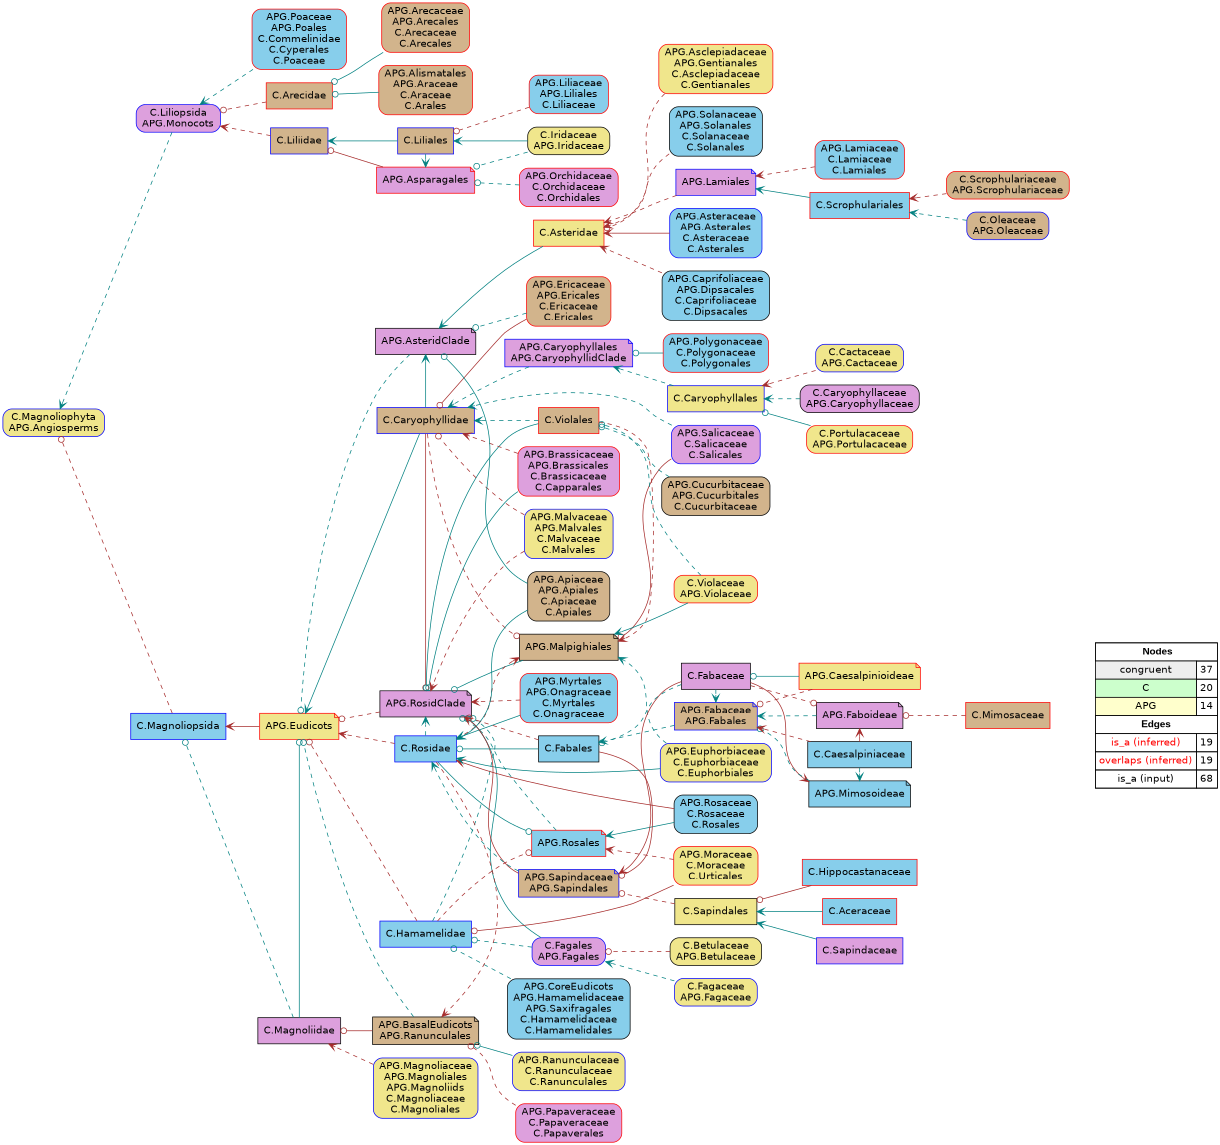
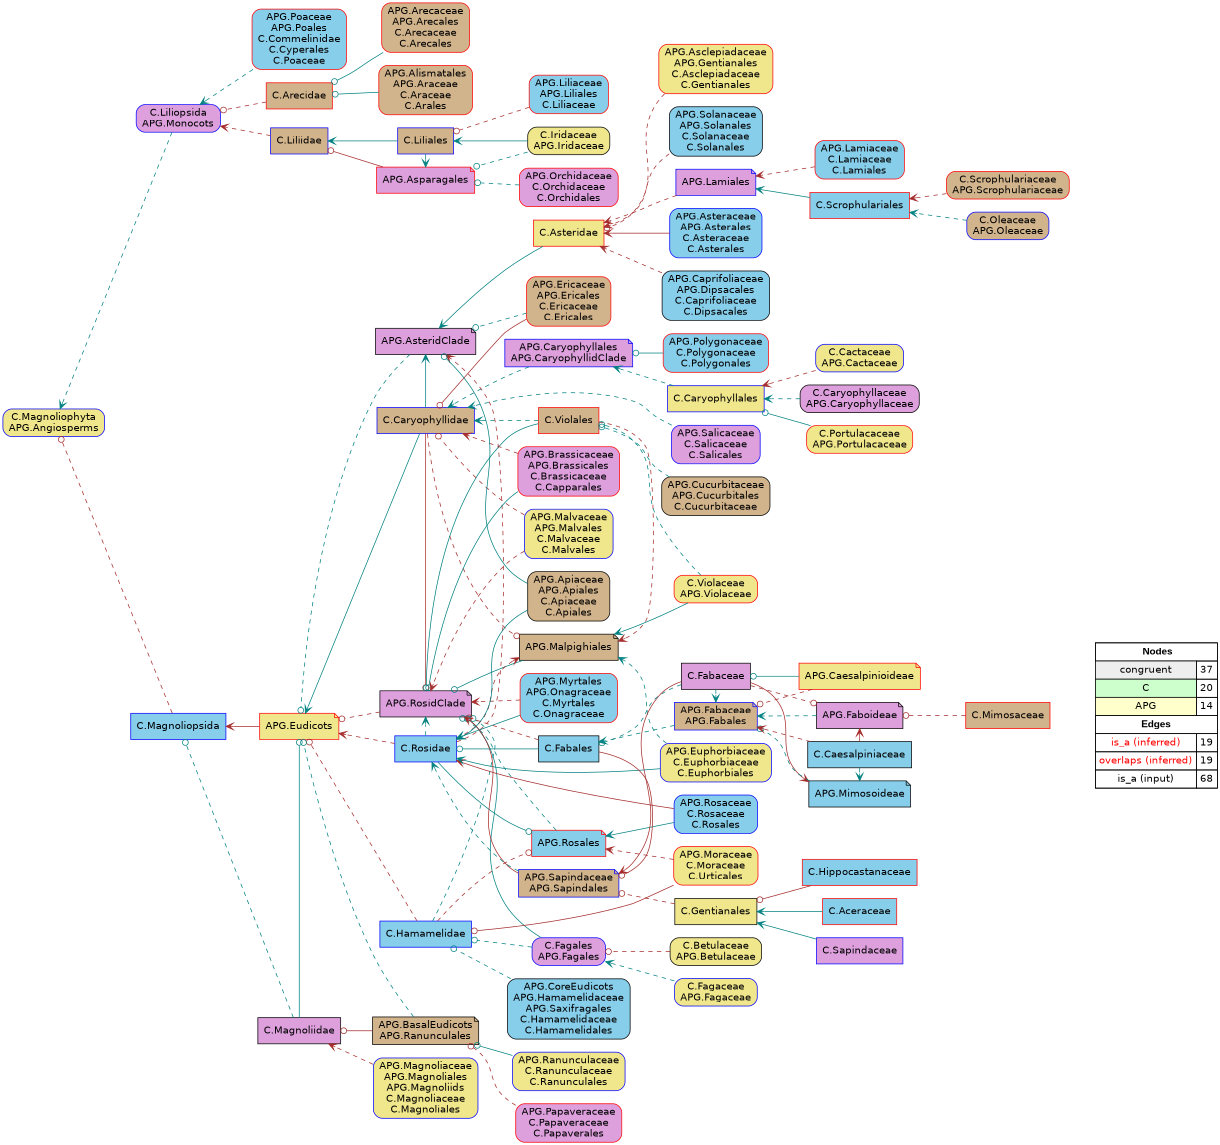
edge "APG.Salicaceae C.Salicaceae C.Salicales" -> "APG.Malpighiales": removed
node "APG.Rosaceae C.Rosaceae C.Rosales": color black -> blue
edge "C.Rosidae" -> "APG.BasalEudicots APG.Ranunculales": now "C.Rosidae" -> "APG.AsteridClade"
node "C.Sapindales": label "C.Sapindales" -> "C.Gentianales"
